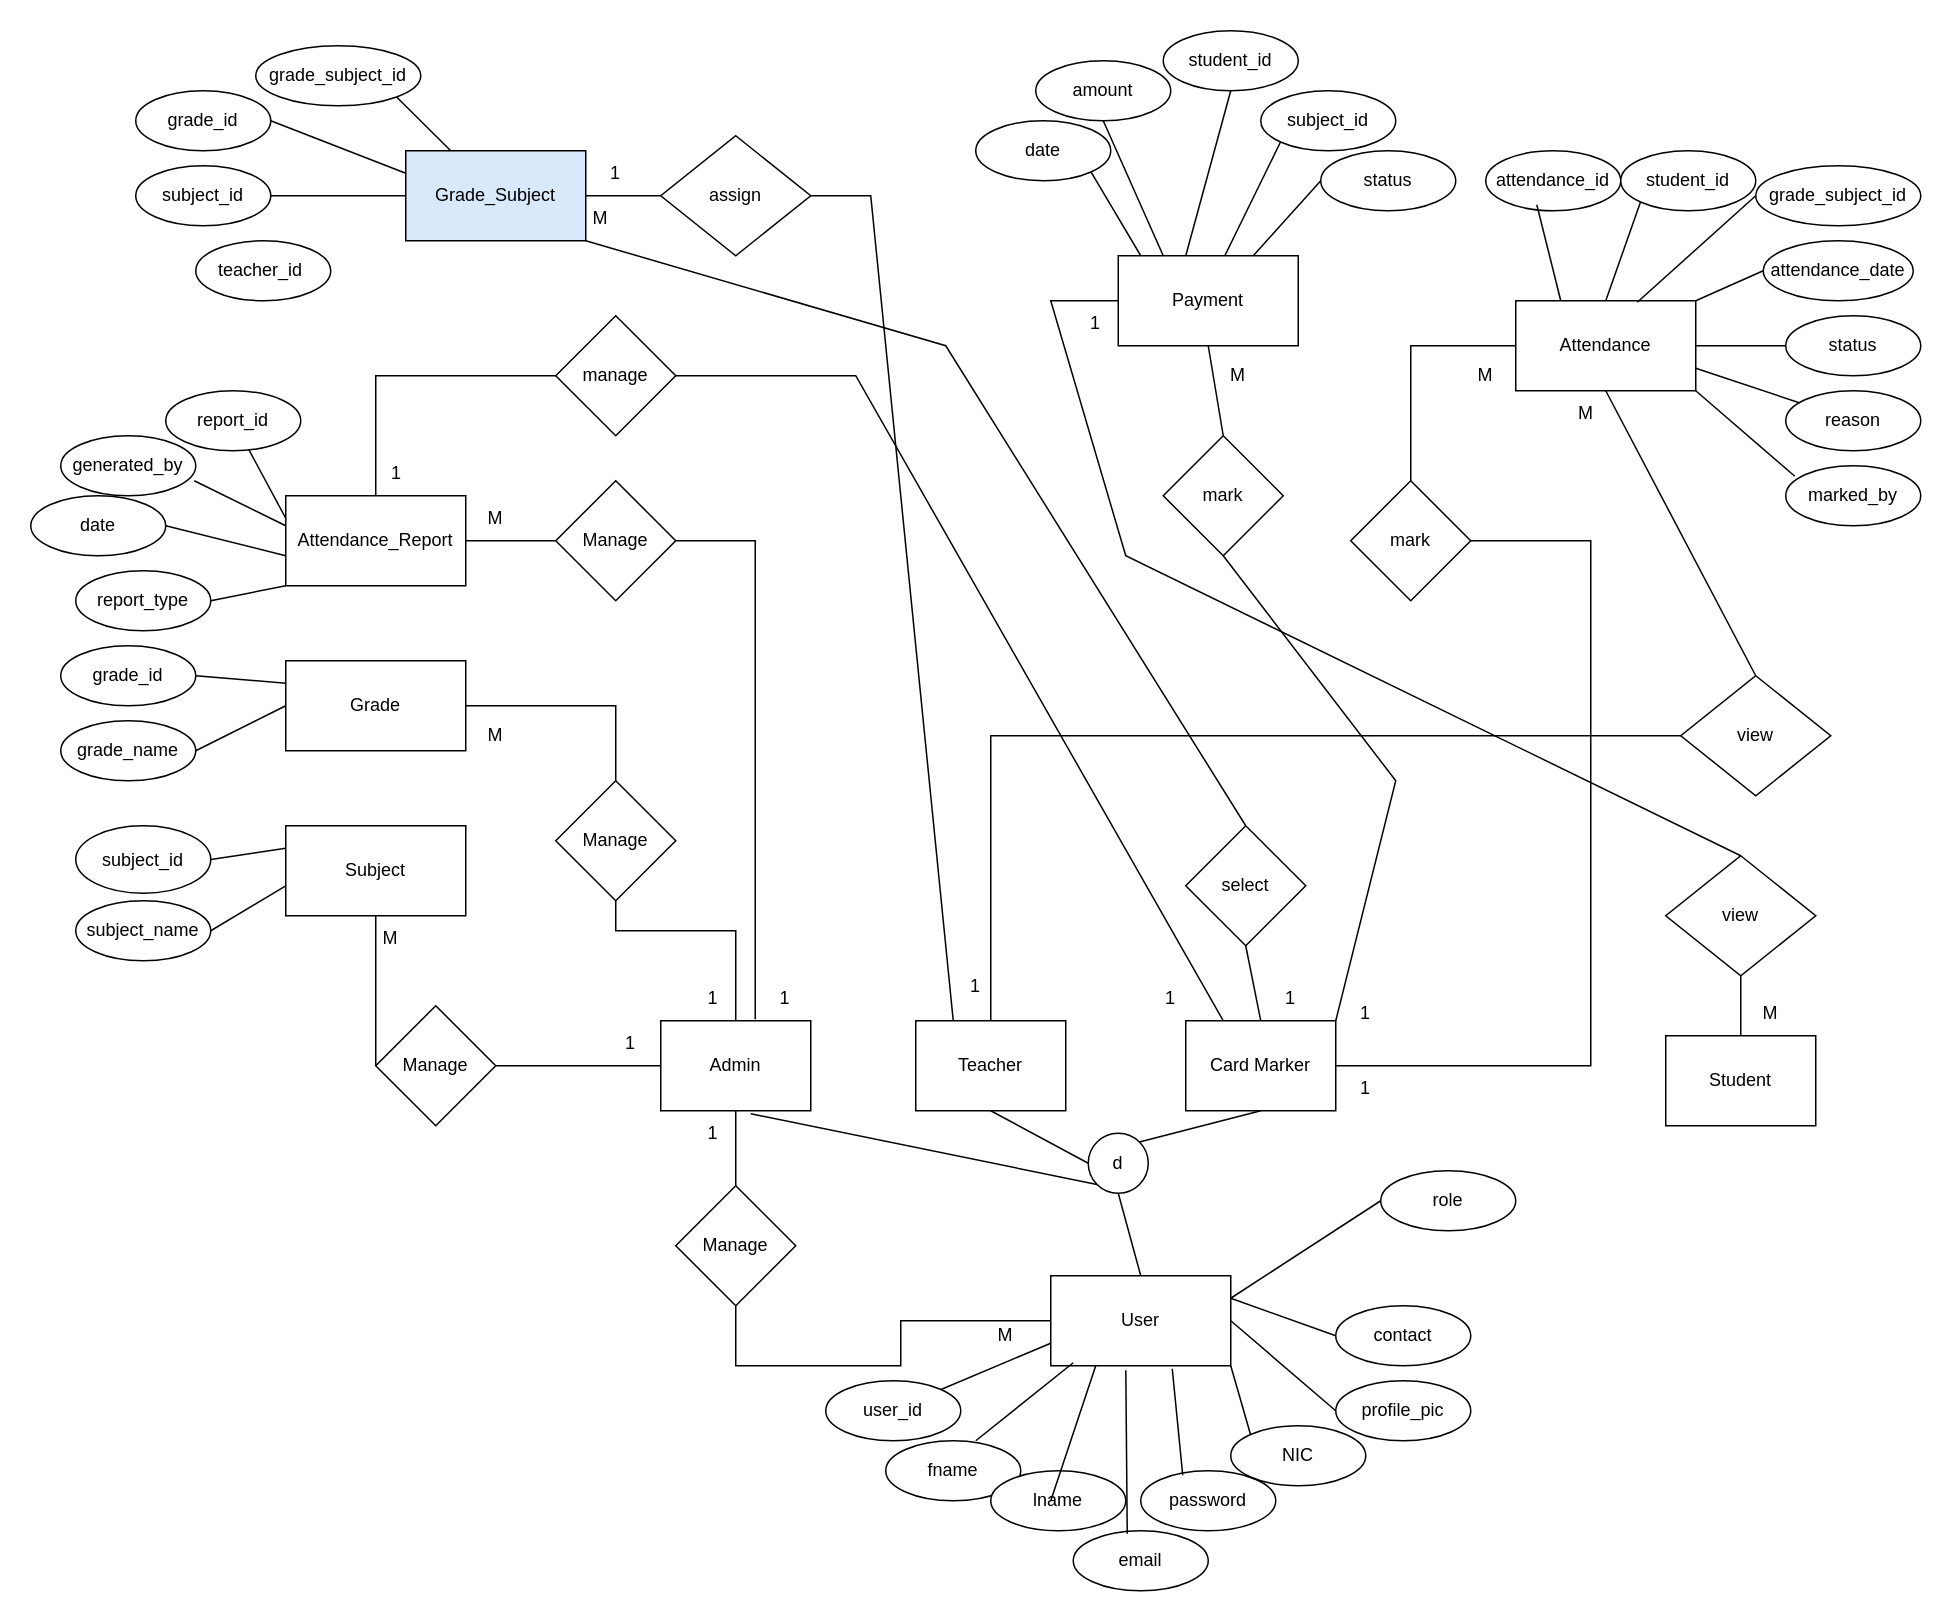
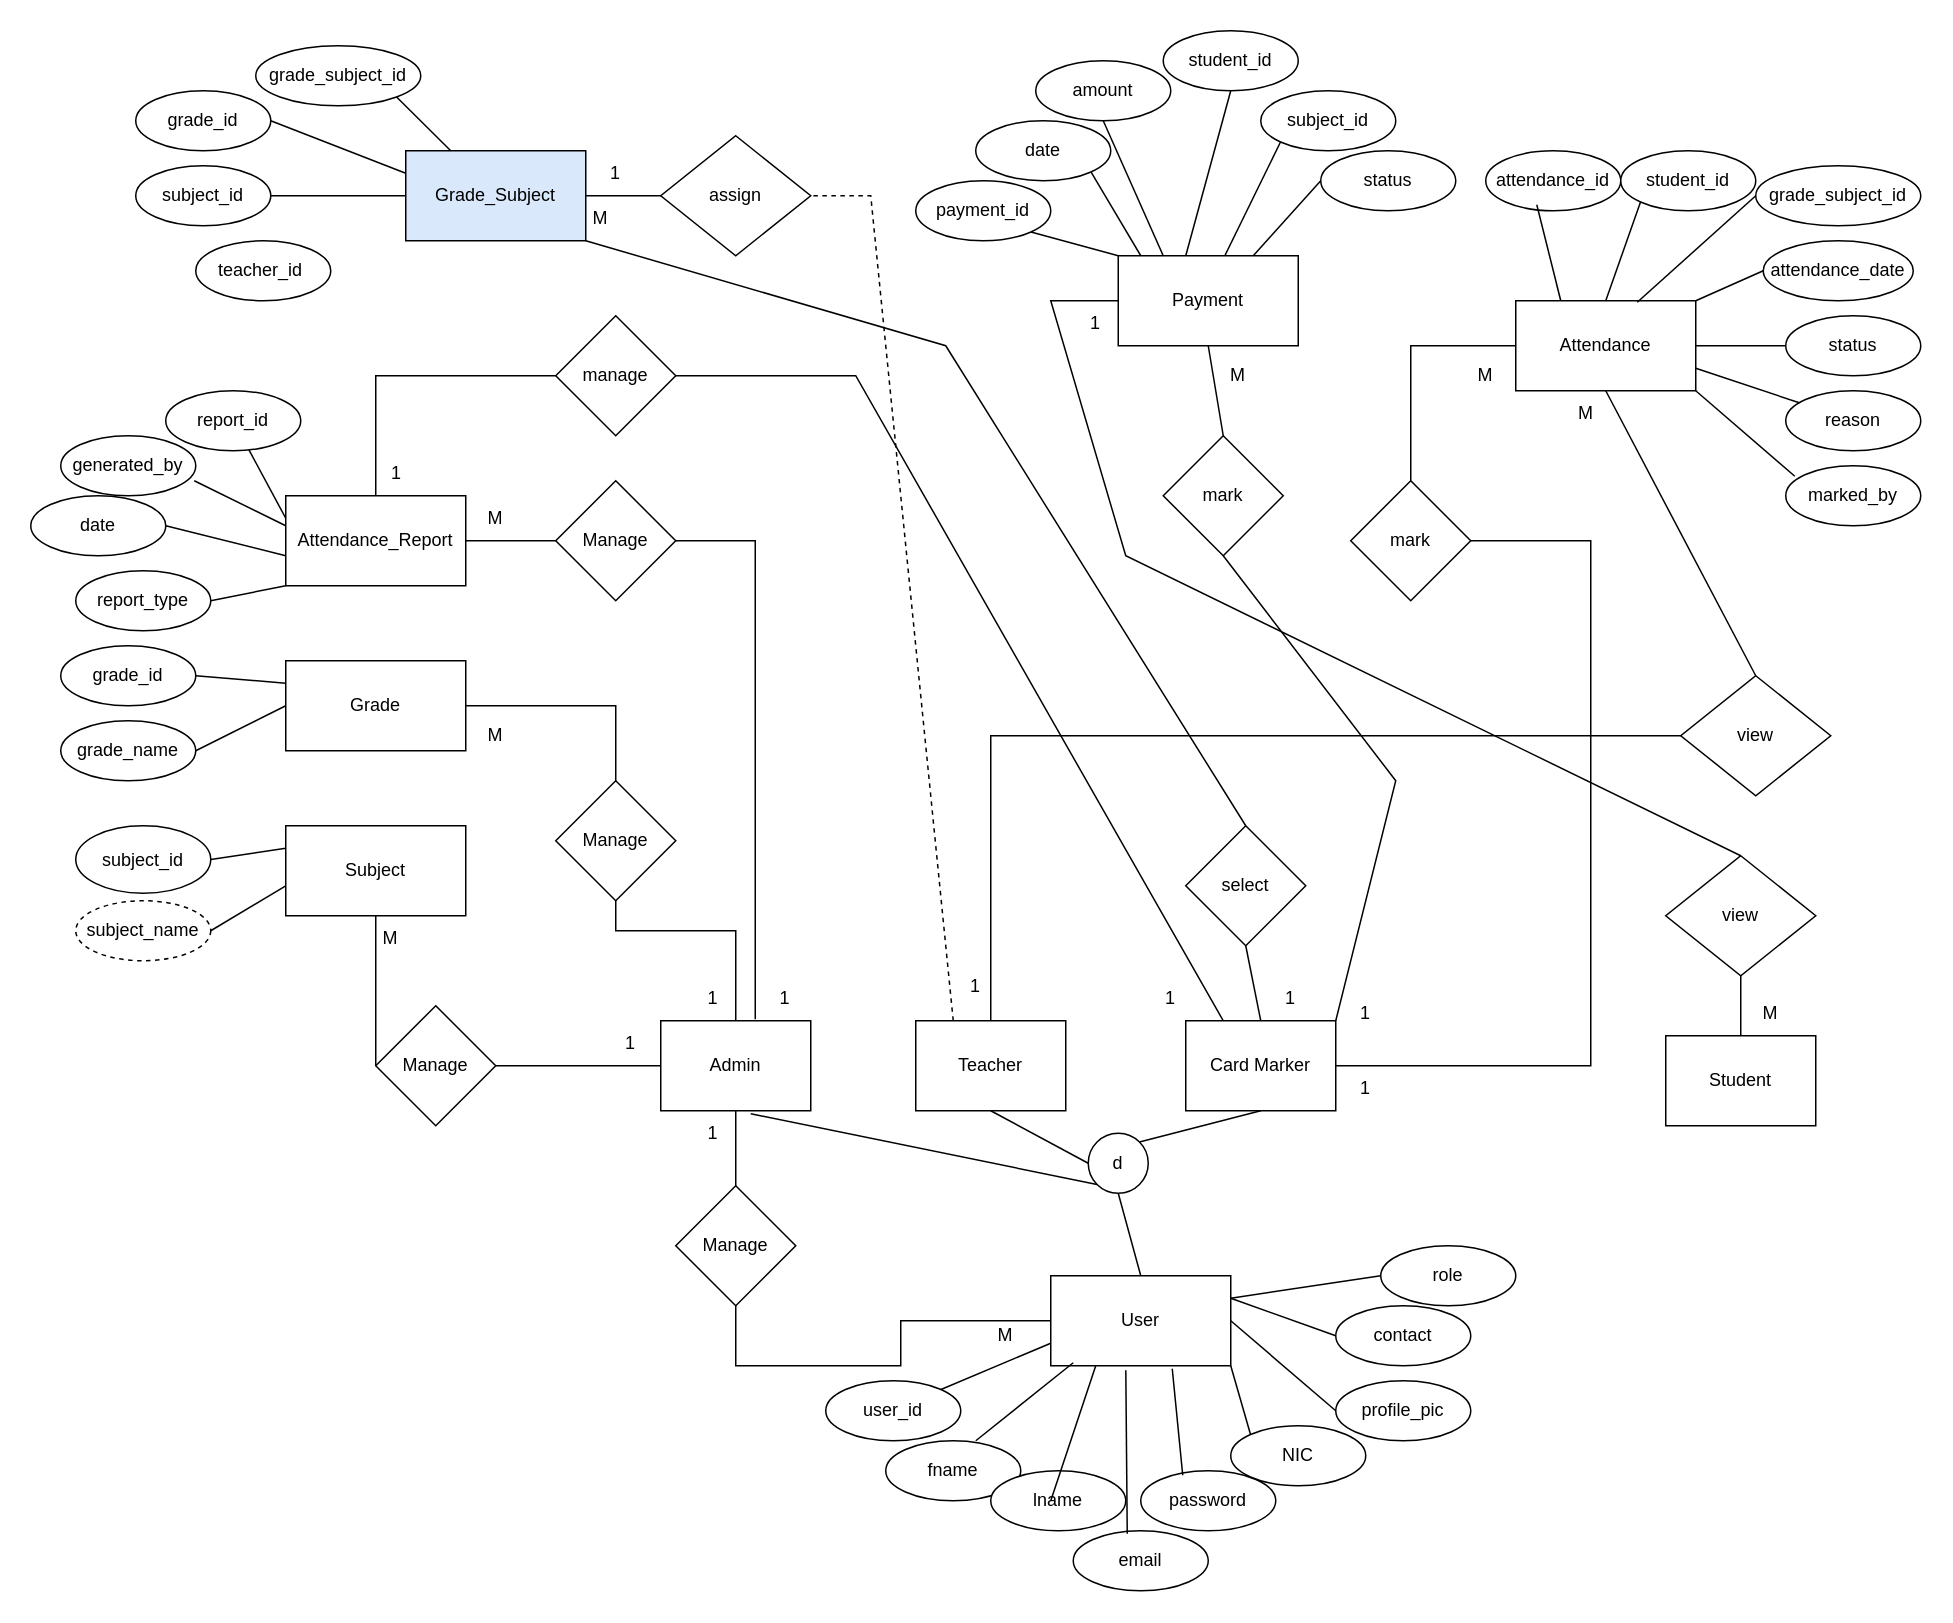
node "payment_id": added
edge "payment_id" -- "Payment": added
edge "assign" -- "Teacher": style solid -> dashed
node "subject_name": style solid -> dashed
node "role": moved (1448, 1201) -> (1448, 1276)
